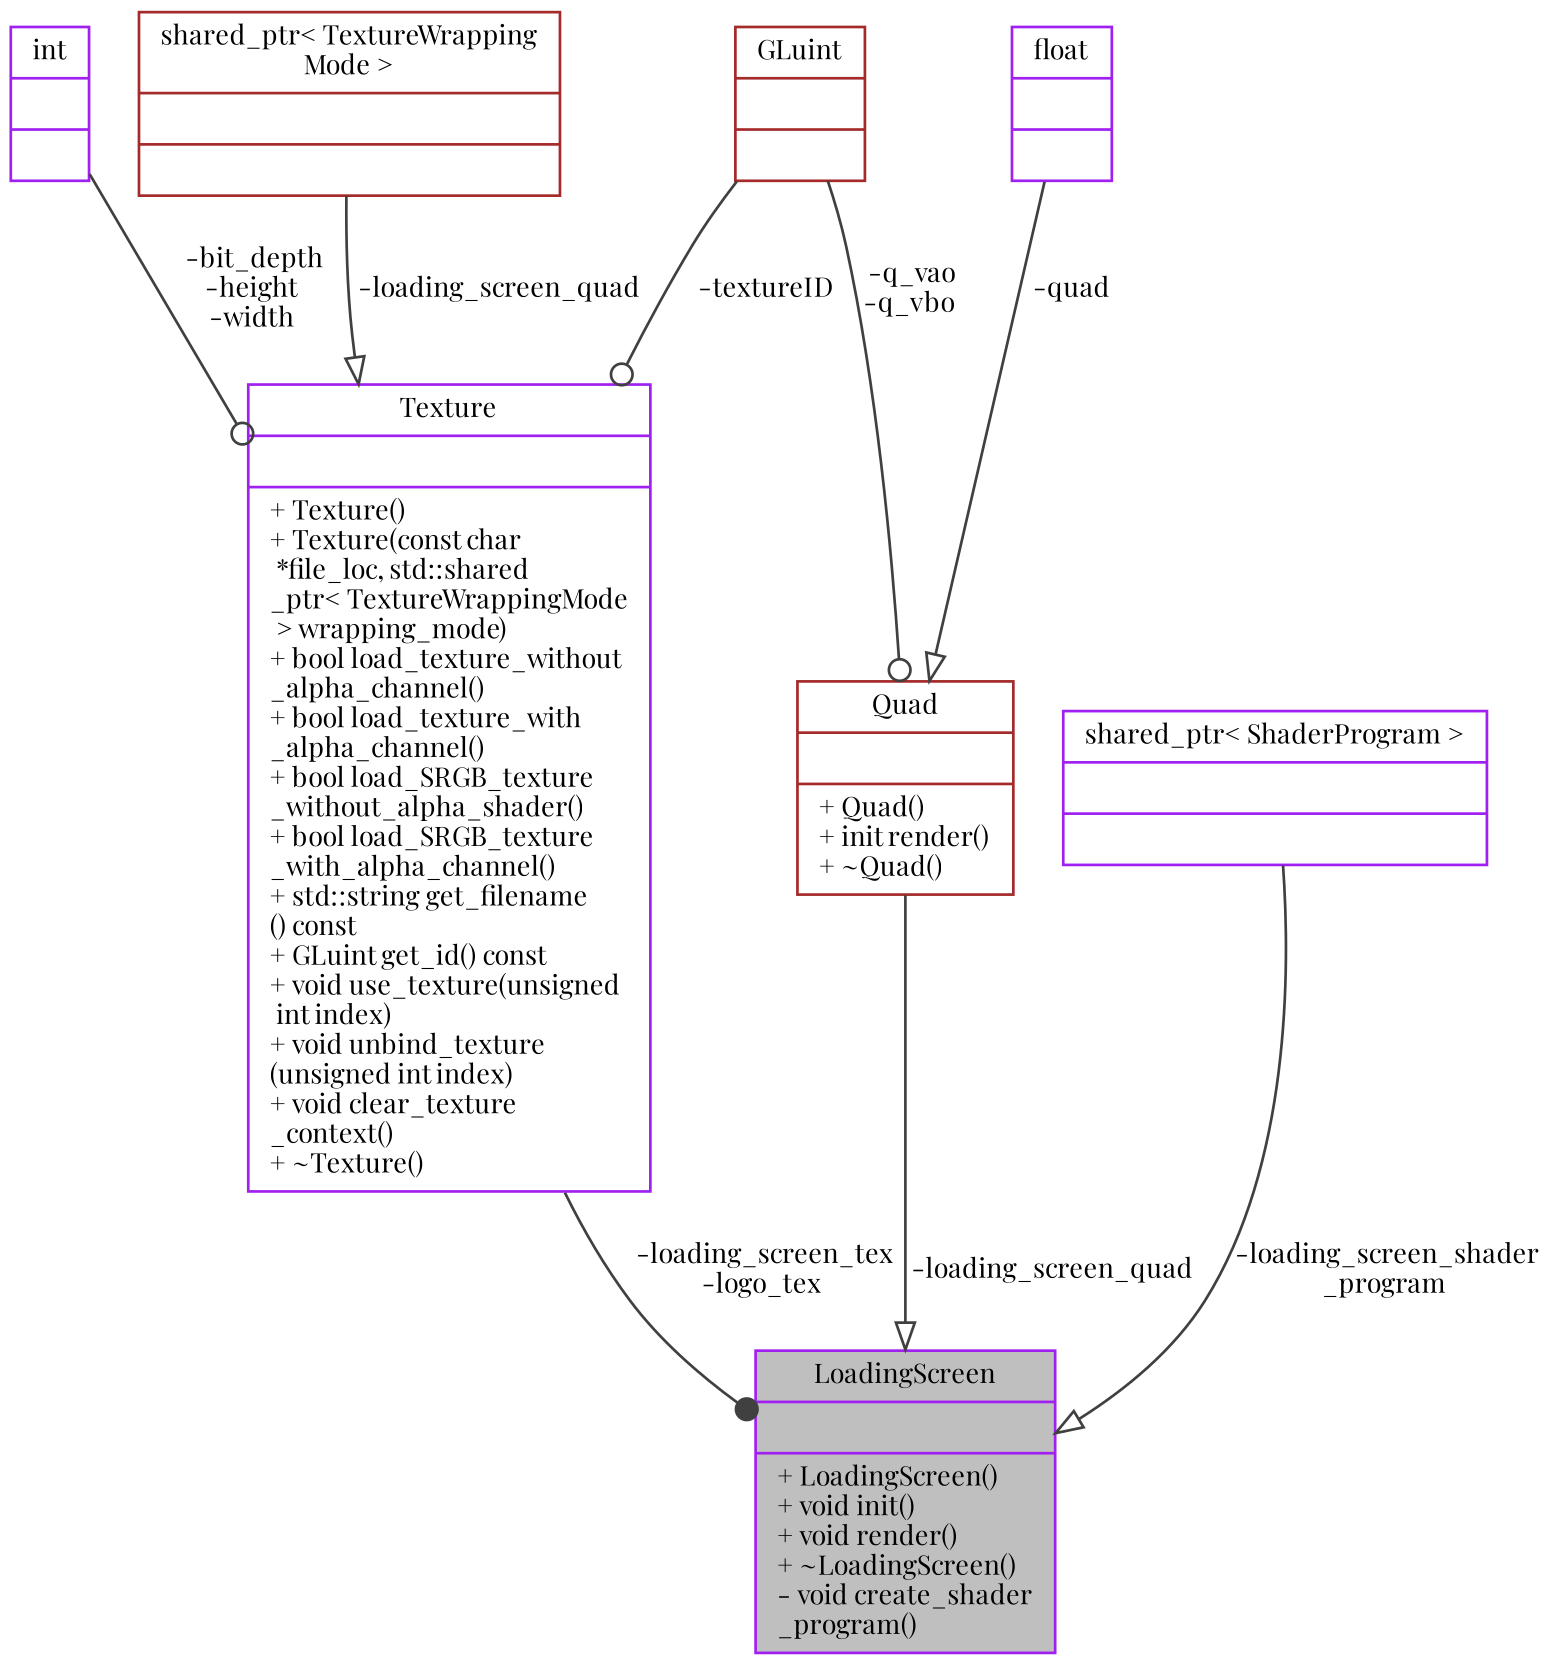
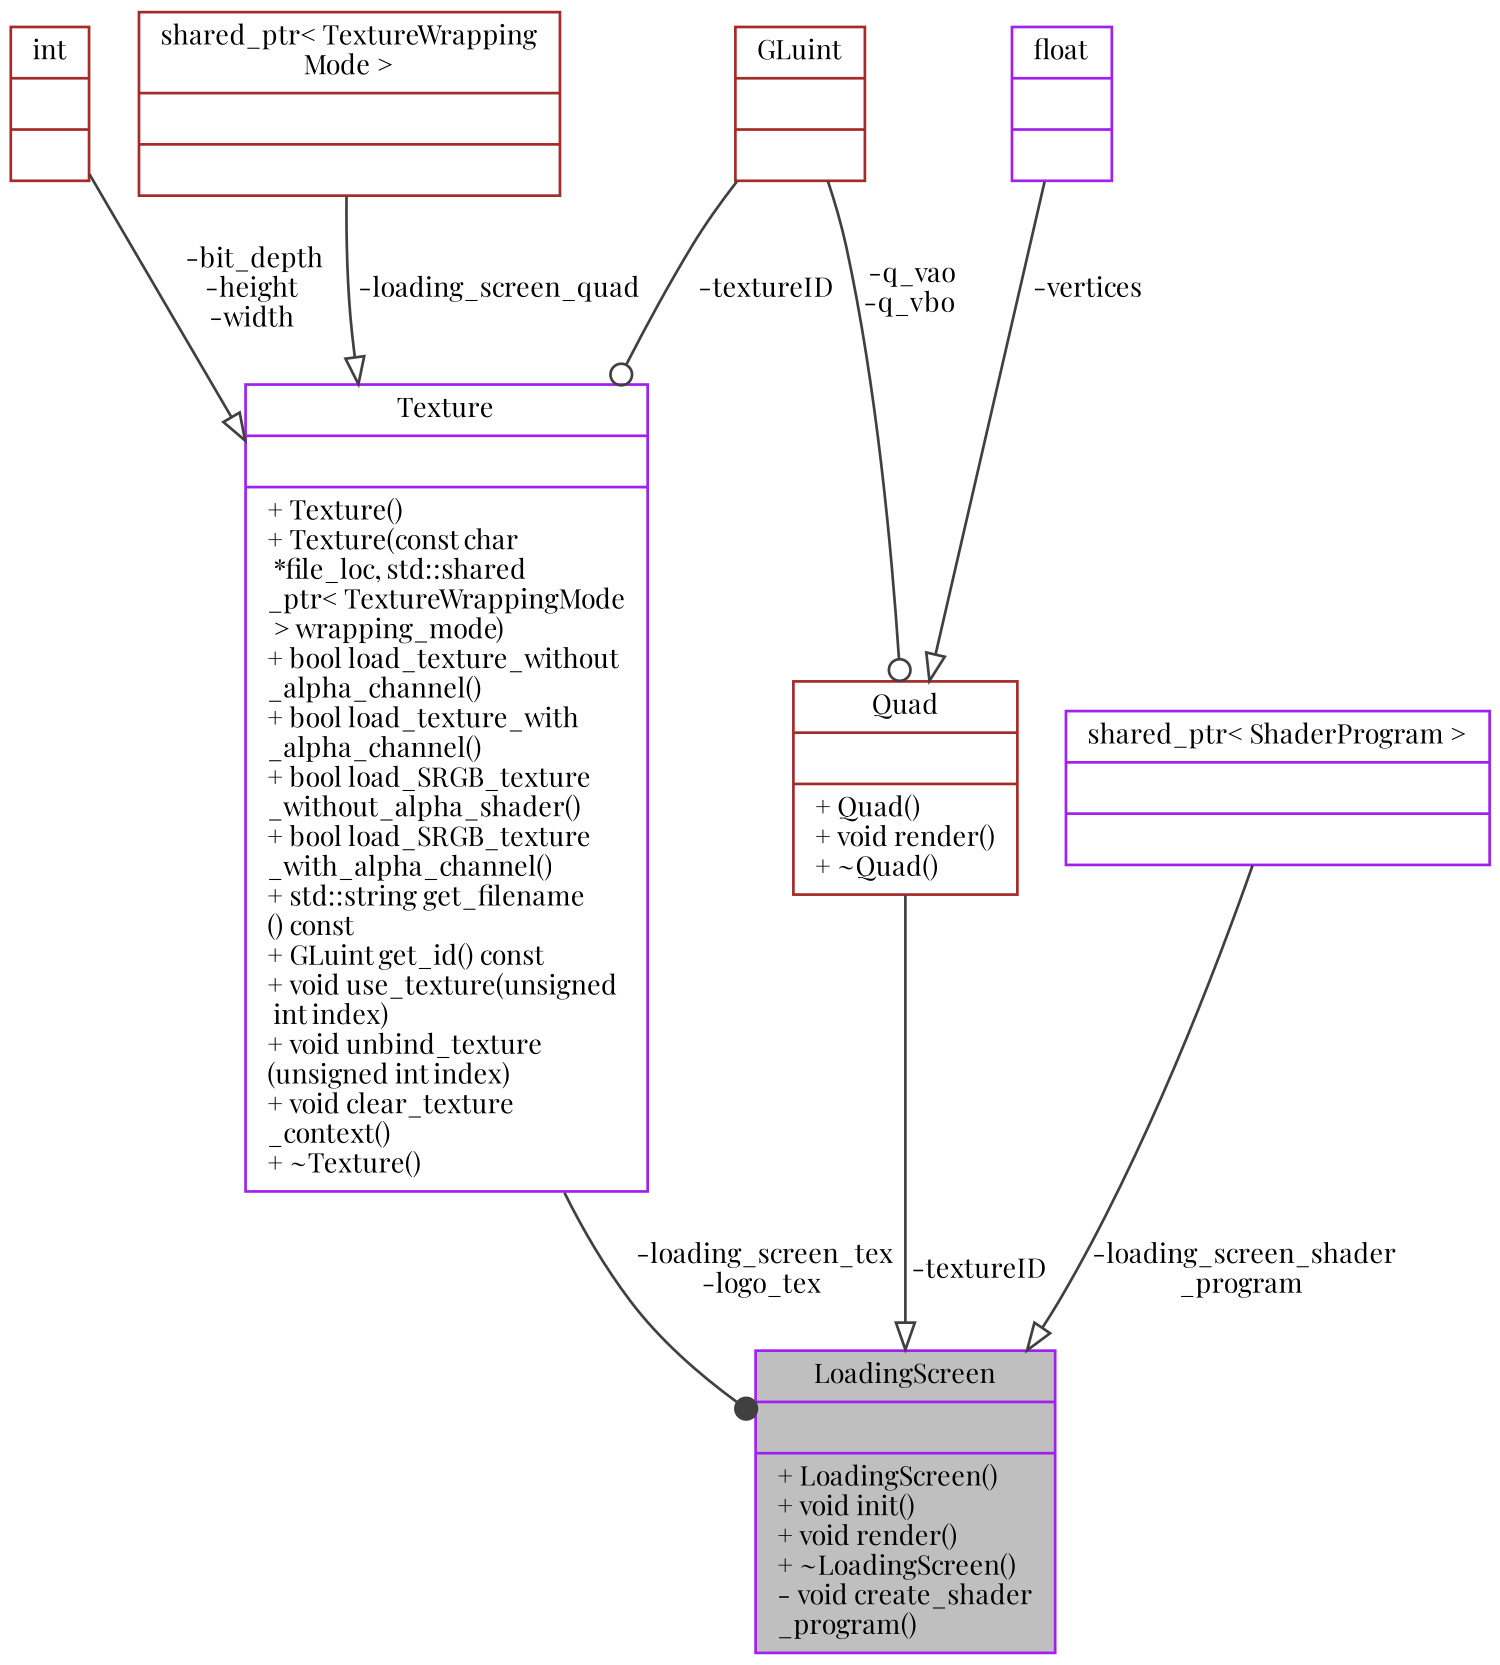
node "int": color purple -> brown
edge "float" -> "Quad": label " -quad" -> " -vertices"
edge "int" -> "Texture": arrowhead odot -> onormal
node "Quad": text "+ init render()" -> "+ void render()"
edge "Quad" -> "LoadingScreen": label " -loading_screen_quad" -> " -textureID"
